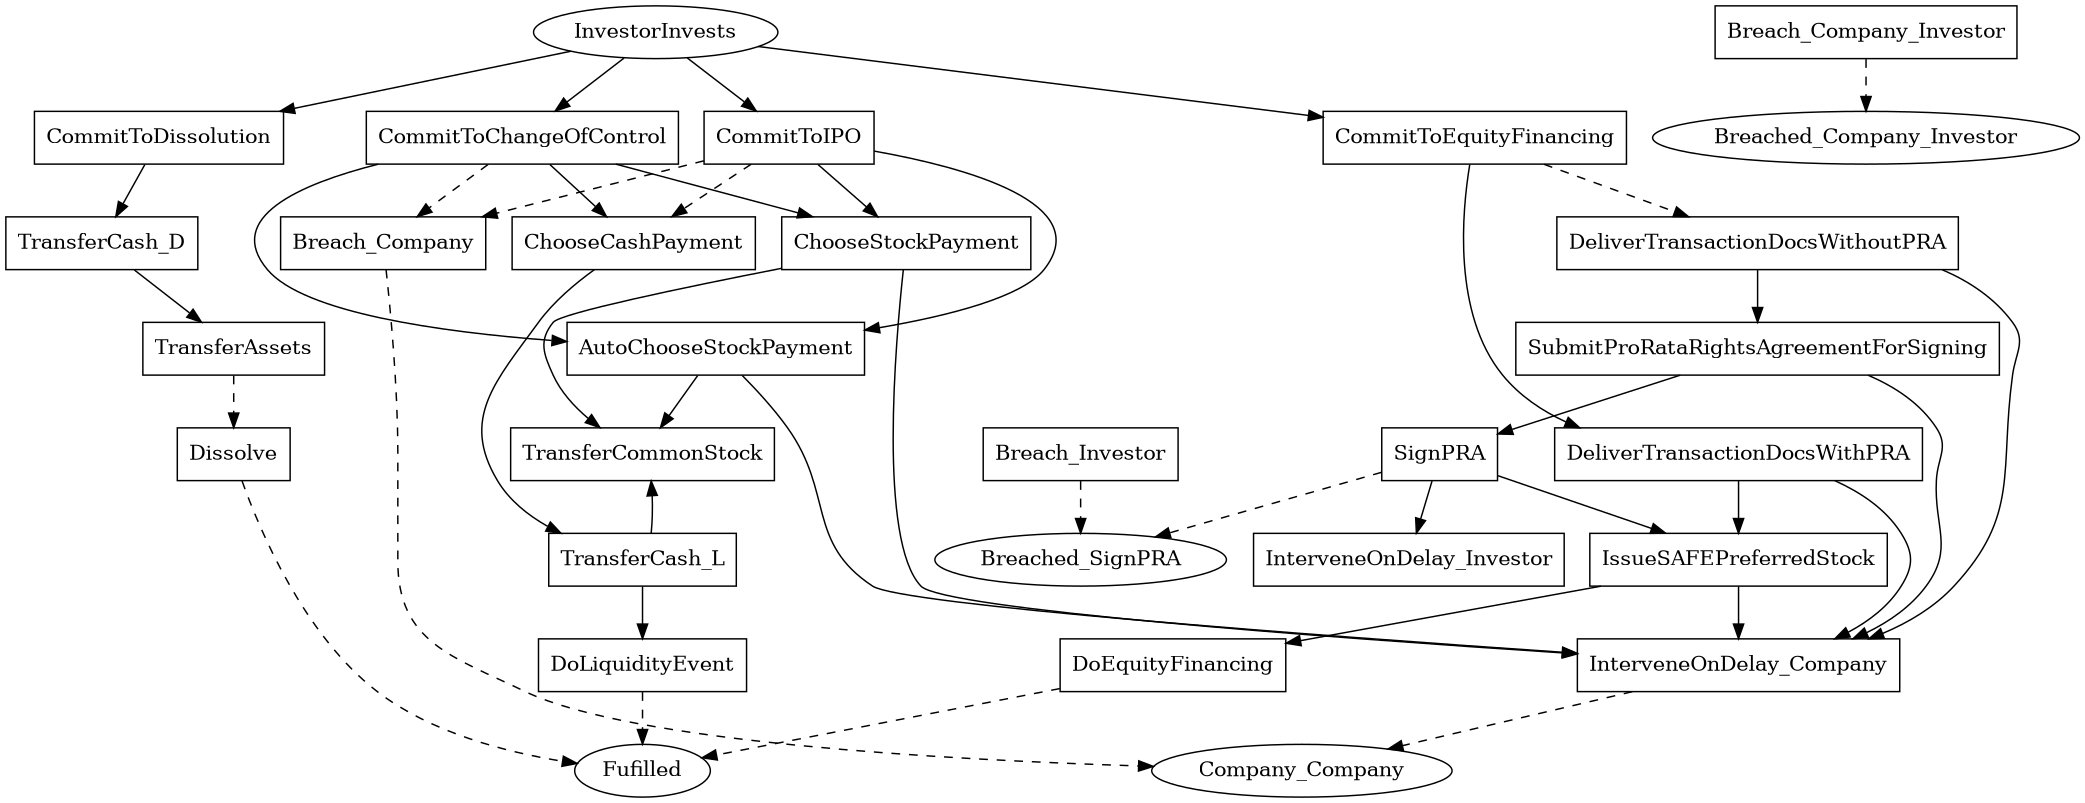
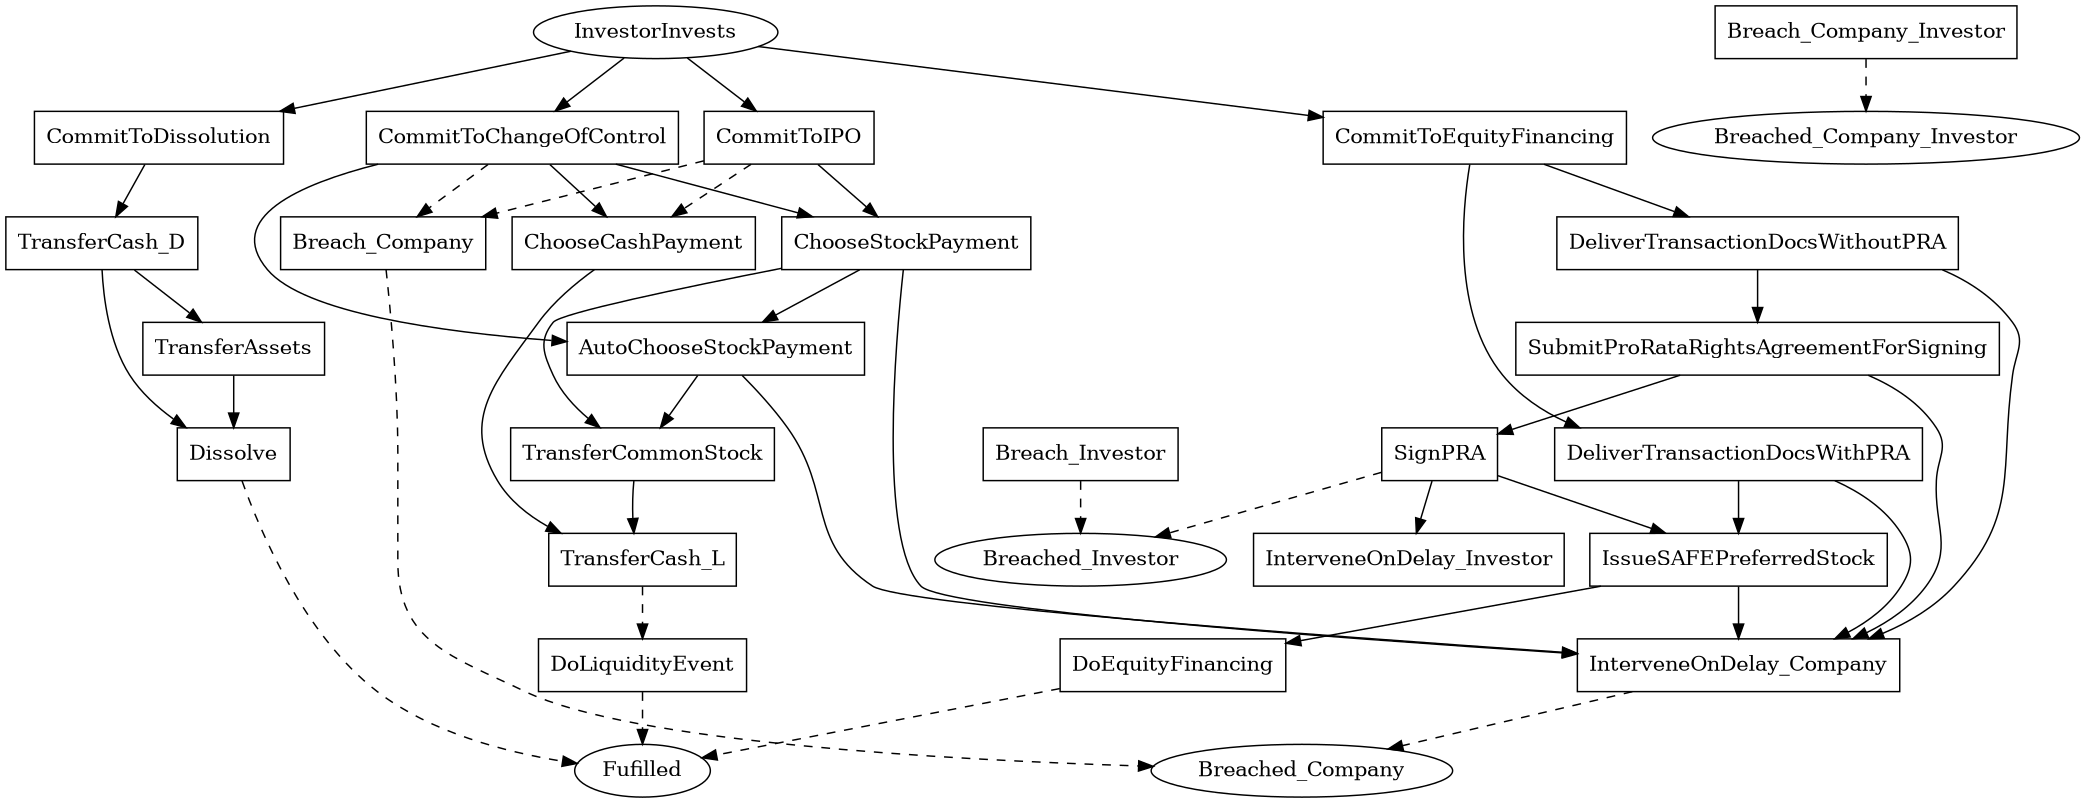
edge "CommitToEquityFinancing" -> "DeliverTransactionDocsWithoutPRA": style dashed -> solid
edge "CommitToIPO" -> "AutoChooseStockPayment": now "ChooseStockPayment" -> "AutoChooseStockPayment"
edge "TransferCash_D" -> "Dissolve": added
edge "TransferAssets" -> "Dissolve": style dashed -> solid
edge "TransferCash_L" -> "TransferCommonStock": reversed
node "Breached_SignPRA": label "Breached_SignPRA" -> "Breached_Investor"
edge "TransferCash_L" -> "DoLiquidityEvent": style solid -> dashed
node "Company_Company": label "Company_Company" -> "Breached_Company"
